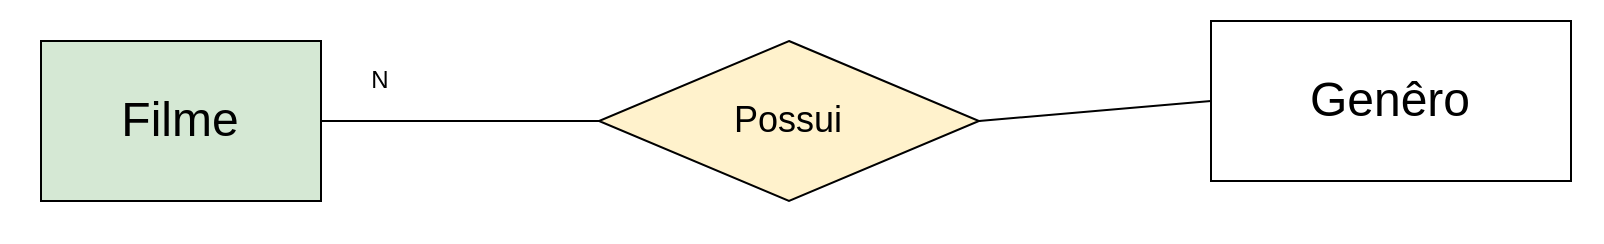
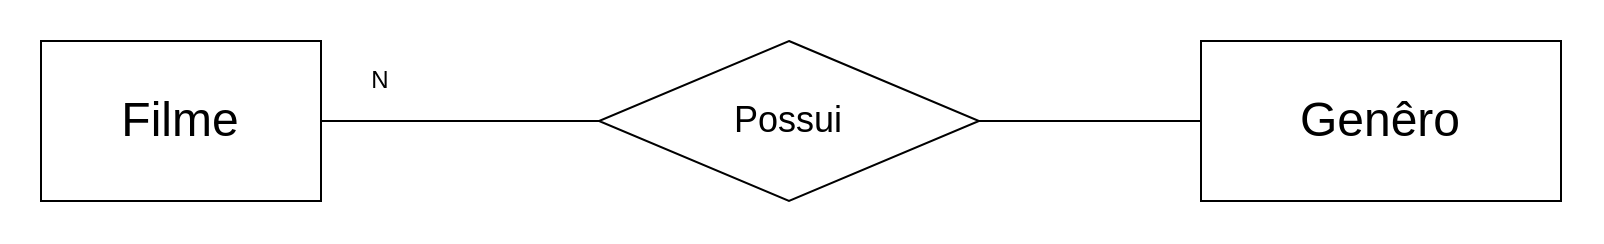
node "Genêro": moved (1391, 101) -> (1381, 121)
node "Filme": fillcolor #d5e8d4 -> #ffffff
node "Possui": fillcolor #fff2cc -> #ffffff
